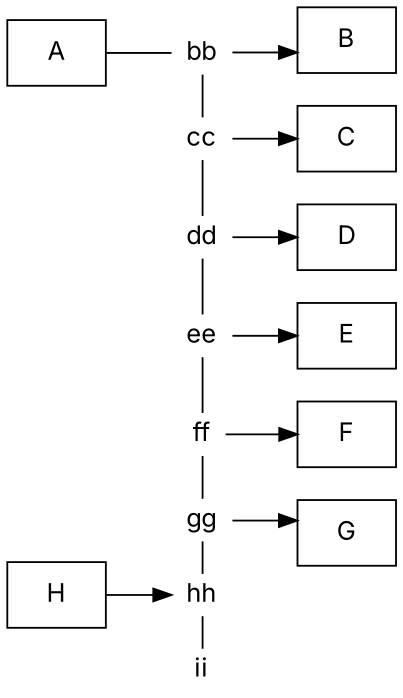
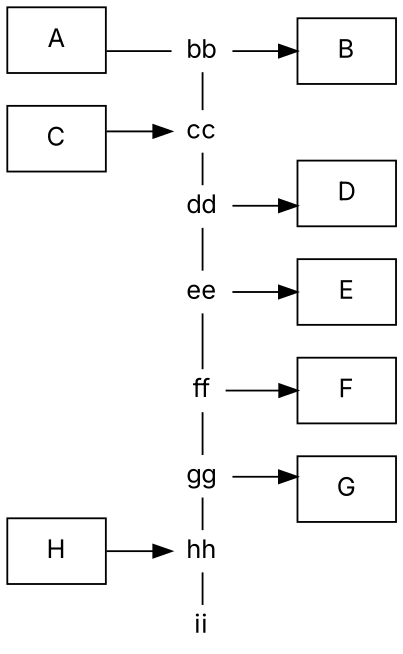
edge "cc" -> "C": reversed
